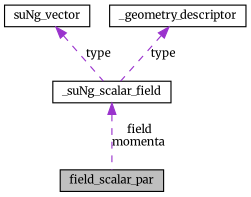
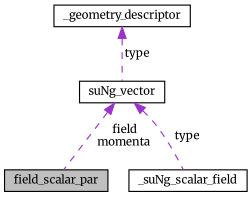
edge "_suNg_scalar_field" -> "_geometry_descriptor": now "suNg_vector" -> "_geometry_descriptor"
edge "field_scalar_par" -> "_suNg_scalar_field": now "field_scalar_par" -> "suNg_vector"
